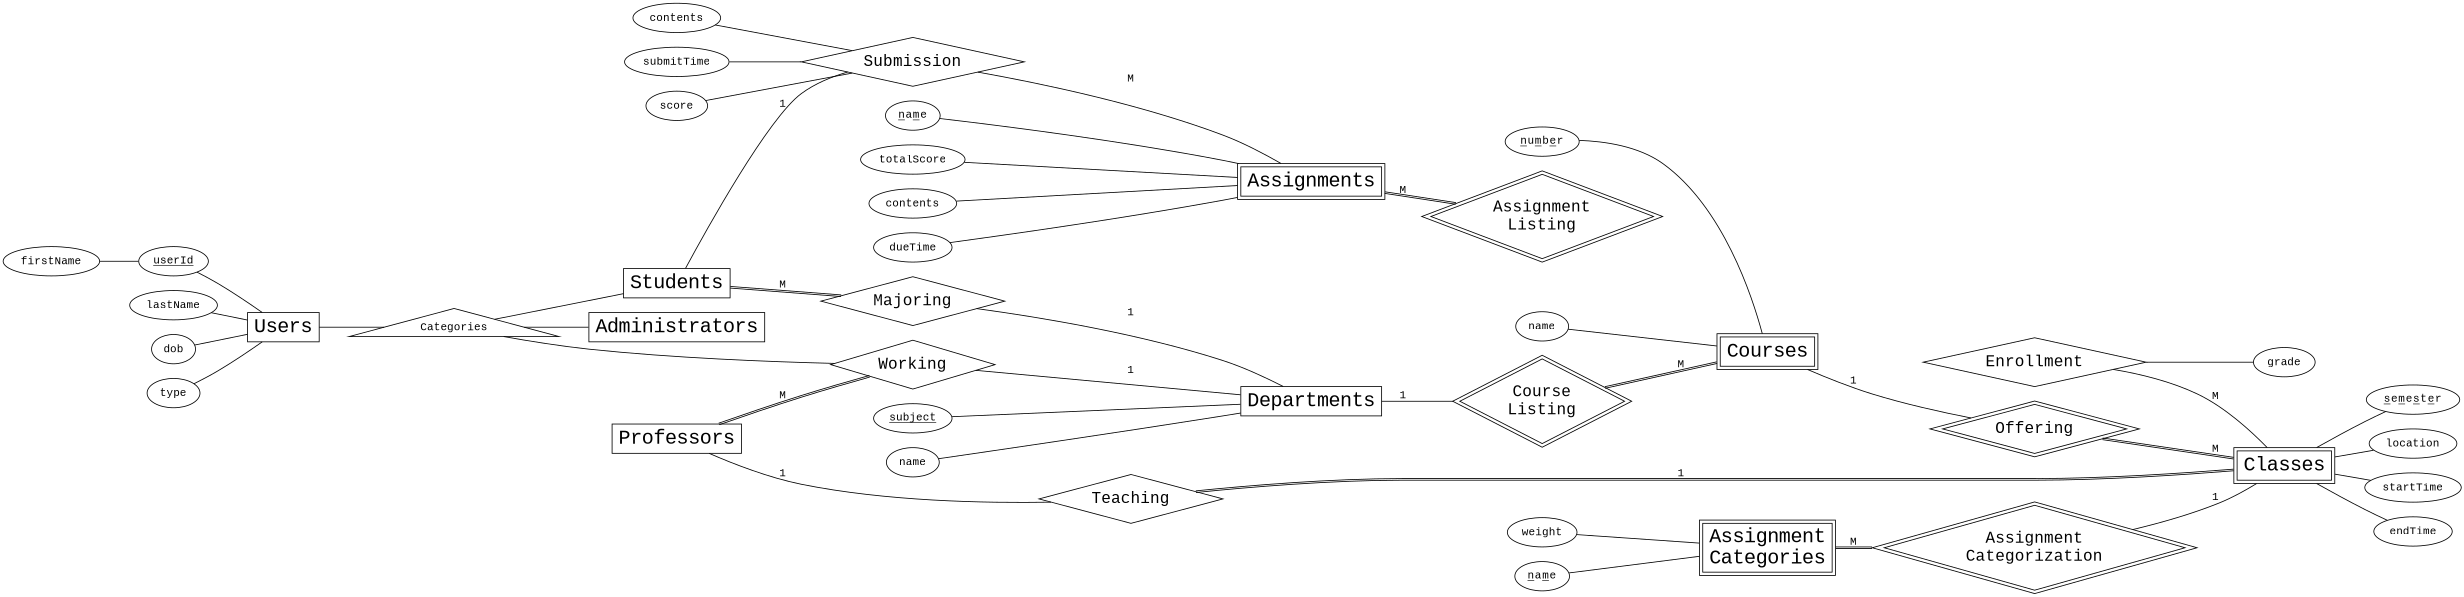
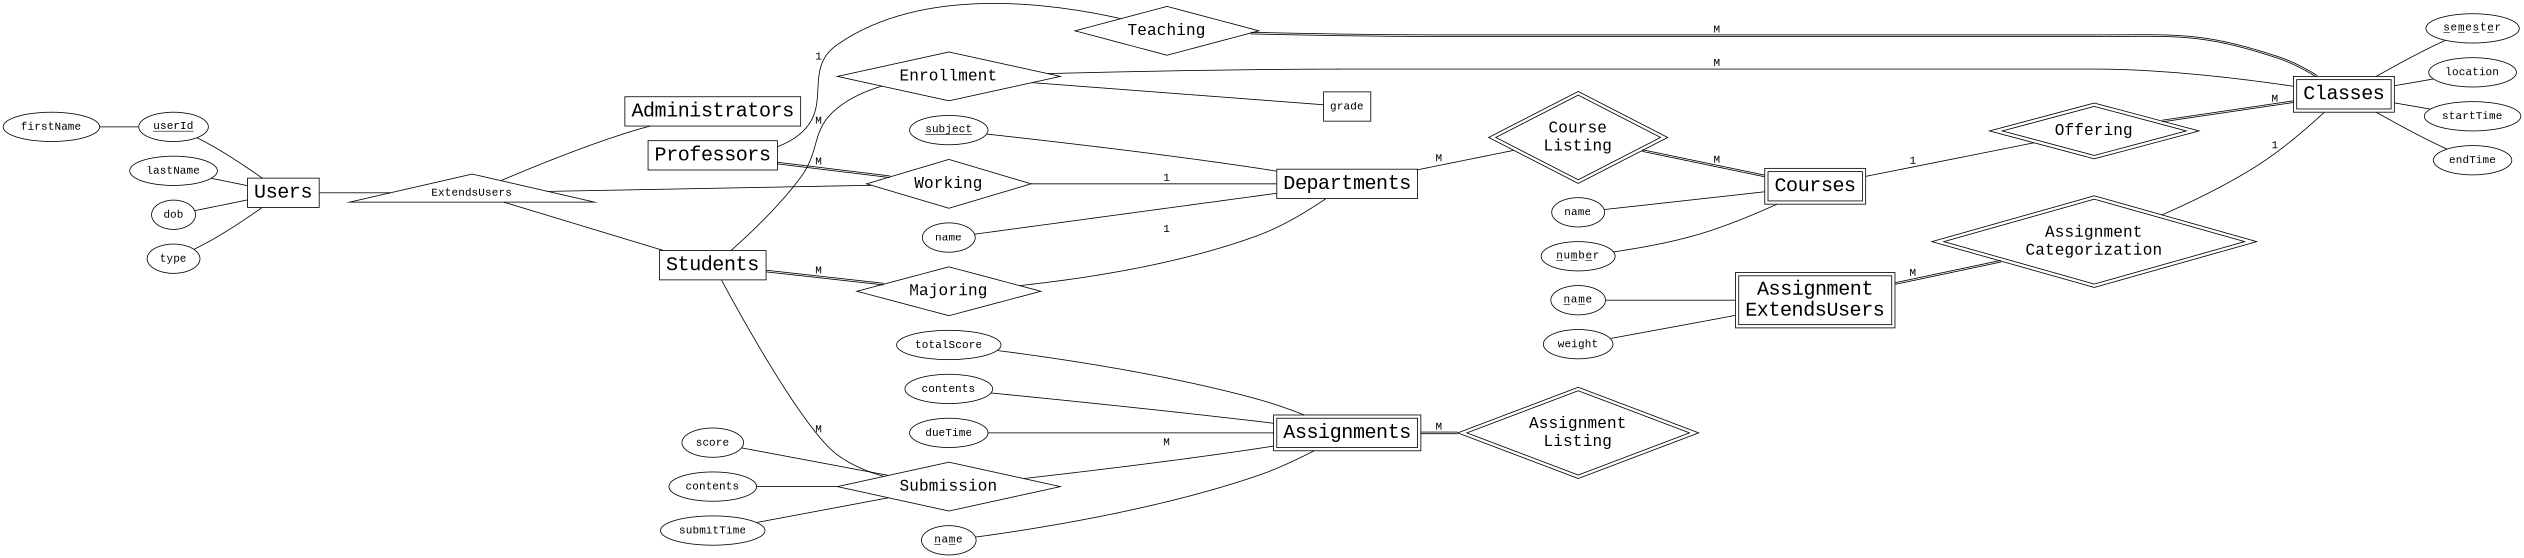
edge "Submission" -- "Students": label "1" -> "M"
edge "Enrollment" -- "Students": added, label "M"
node "Categories": label "Categories" -> "ExtendsUsers"
node "grade": shape ellipse -> box
edge "Departments" -- "Course Listing": label "1" -> "M"
edge "Classes" -- "Teaching": label "1" -> "M"
node "Assignment Categories": label "Assignment Categories" -> "Assignment ExtendsUsers"
